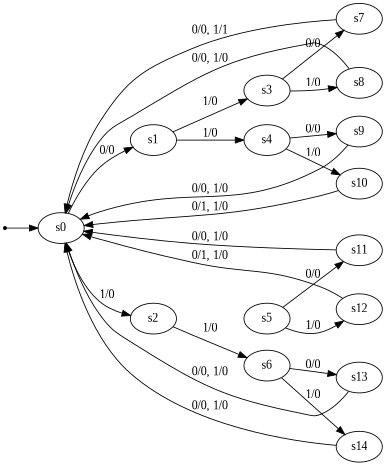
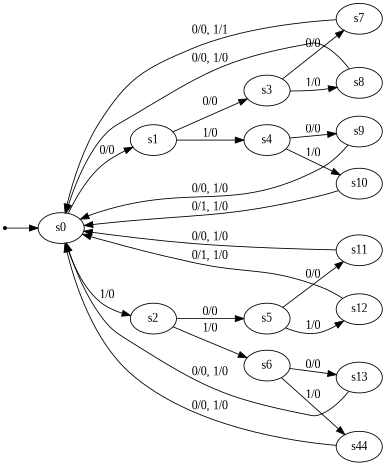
edge "s1" -> "s3": label "1/0" -> "0/0"
edge "s2" -> "s5": added, label "0/0"
node "s14": label "s14" -> "s44"
